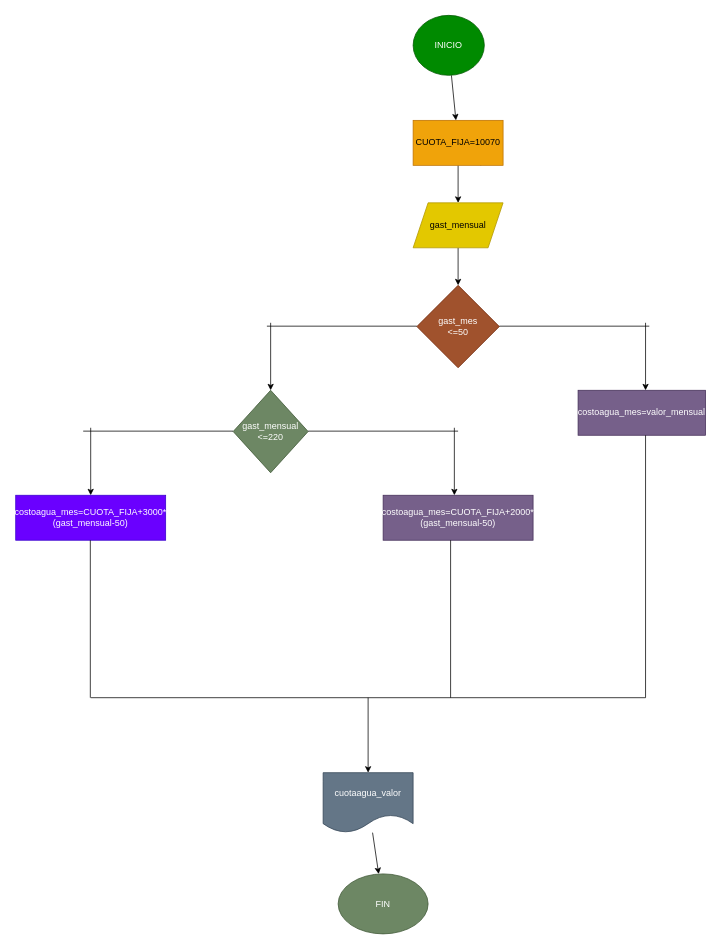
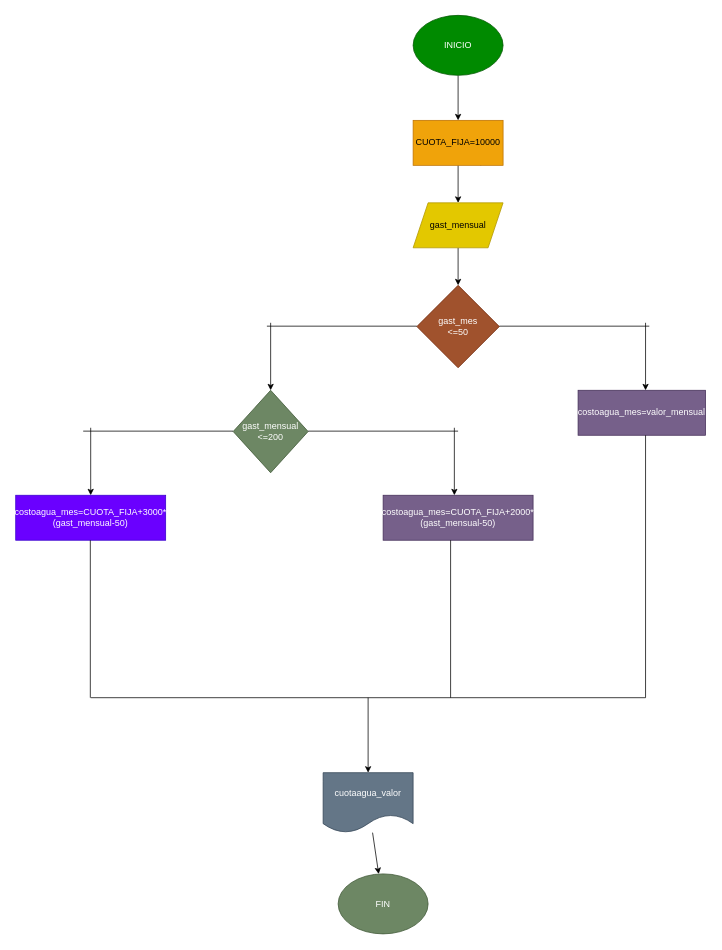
node "INICIO": size 71x60 -> 90x60
node "CUOTA_FIJA=10070": label "CUOTA_FIJA=10070" -> "CUOTA_FIJA=10000"
node "gast_mensual <=220": label "gast_mensual <=220" -> "gast_mensual <=200"
